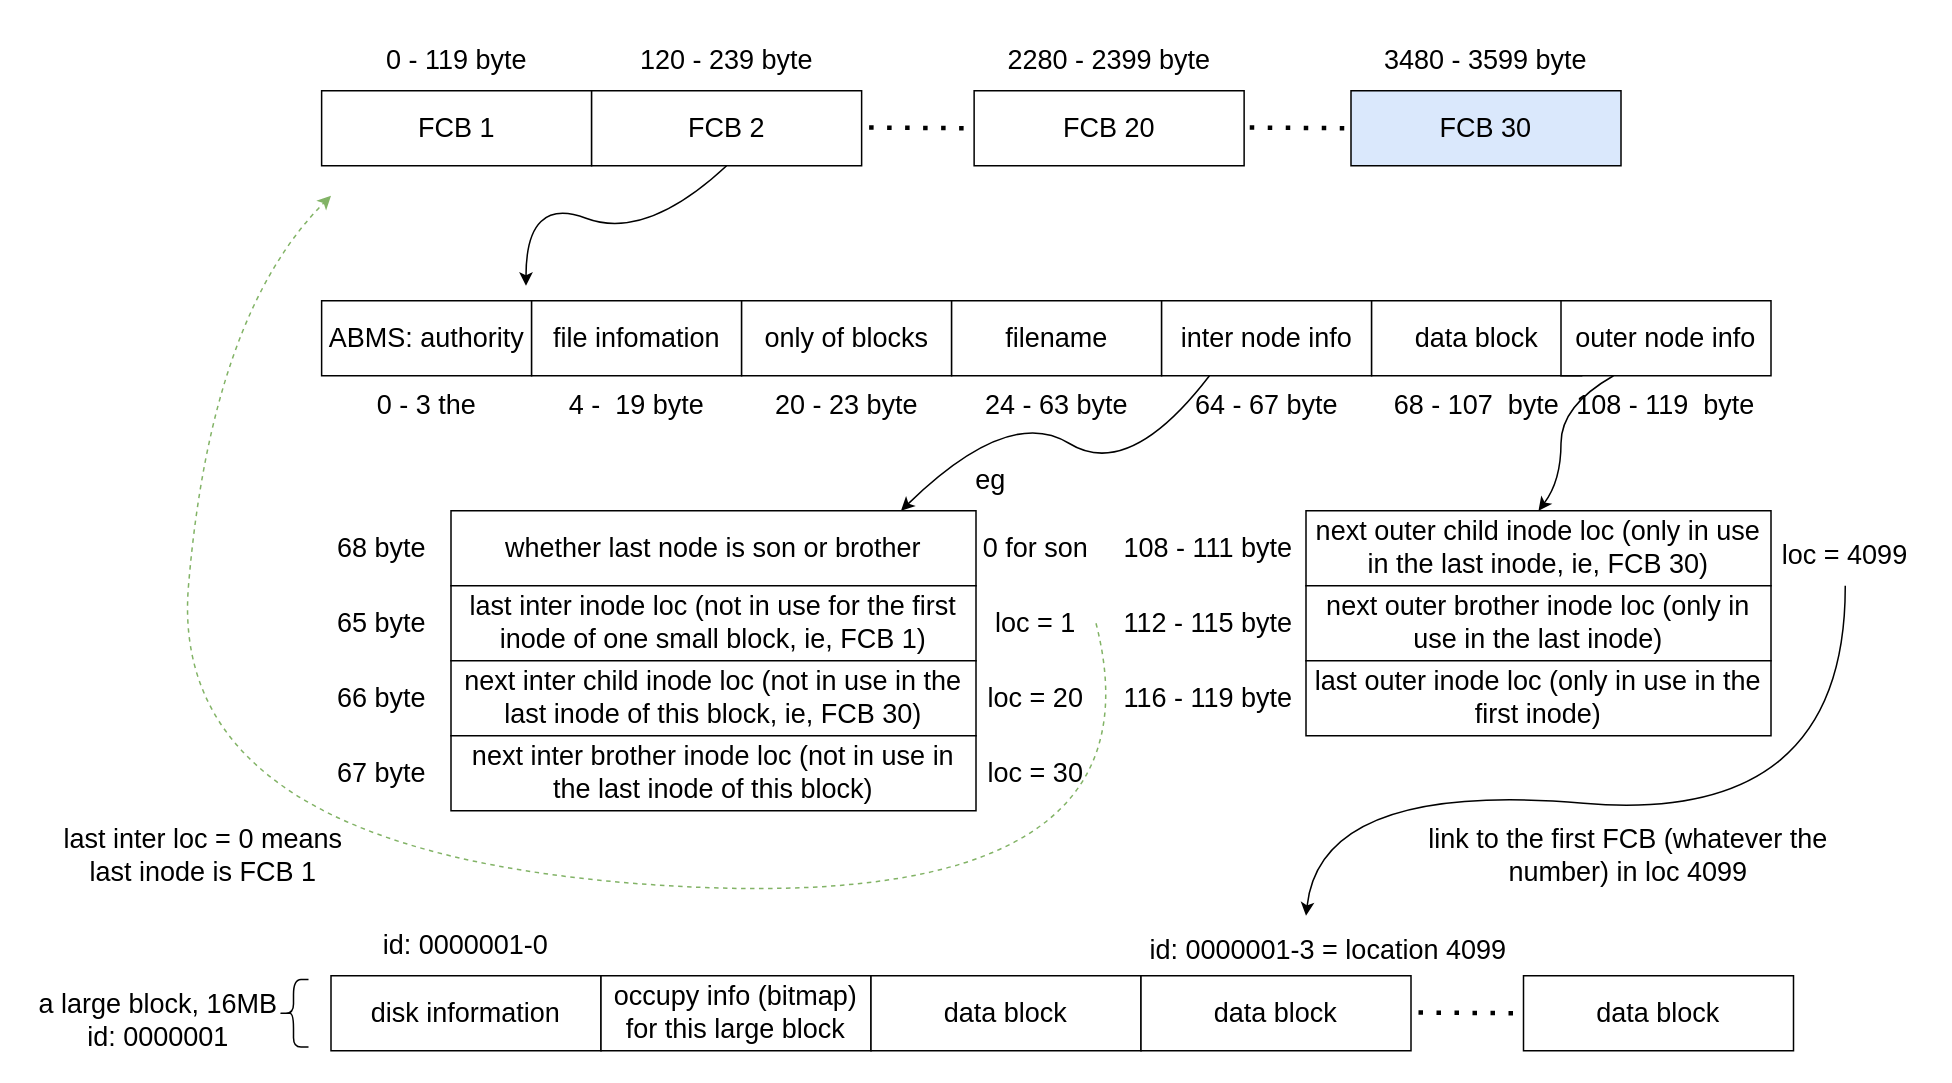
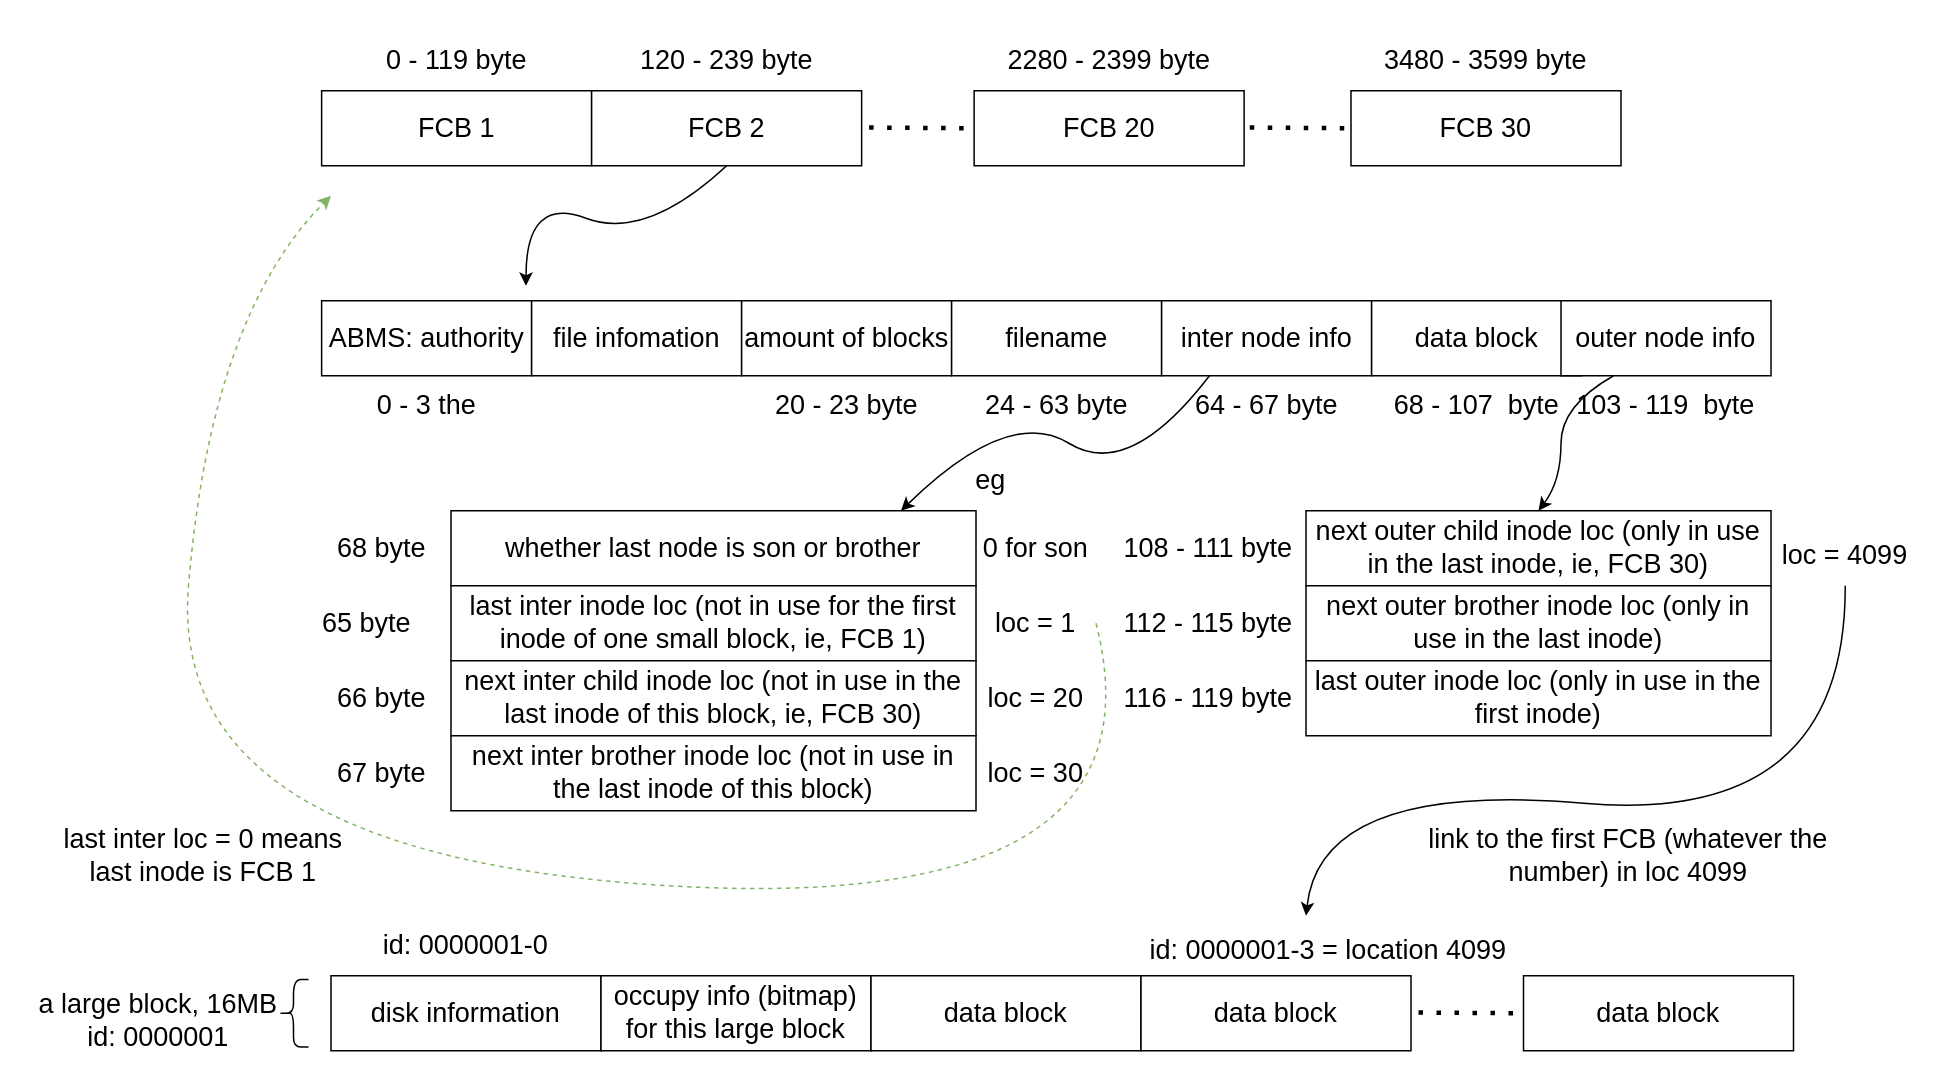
node "FCB 30": fillcolor #dae8fc -> #ffffff
node "only of blocks": label "only of blocks" -> "amount of blocks"
node "4 - 19 byte": removed
node "108 - 119 byte": label "108 - 119 byte" -> "103 - 119 byte"
node "65 byte": moved (381, 623) -> (366, 623)
